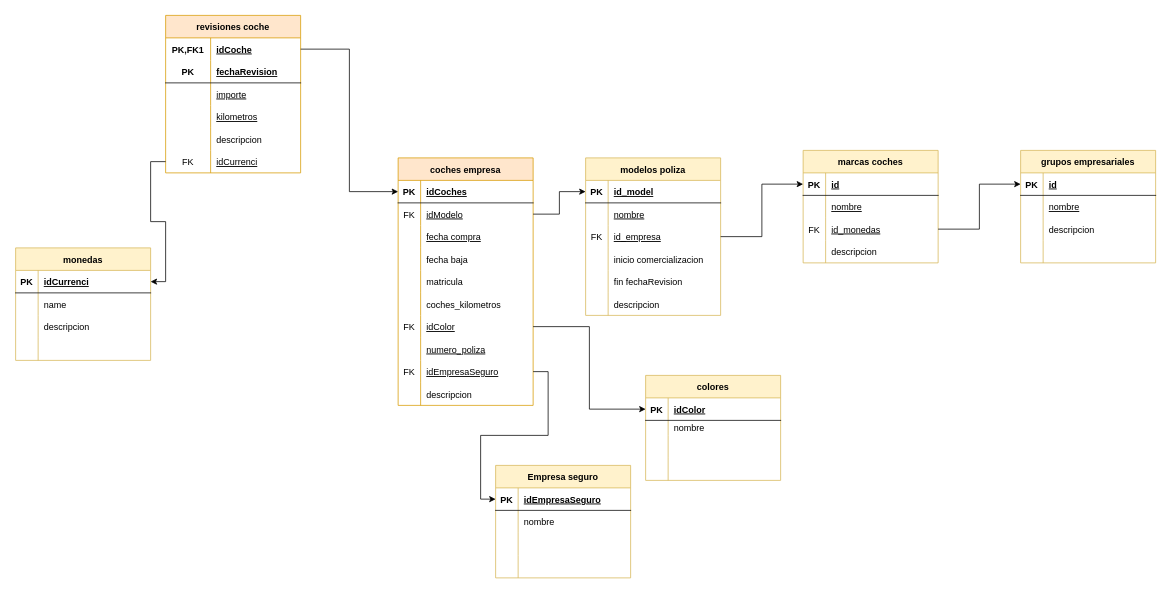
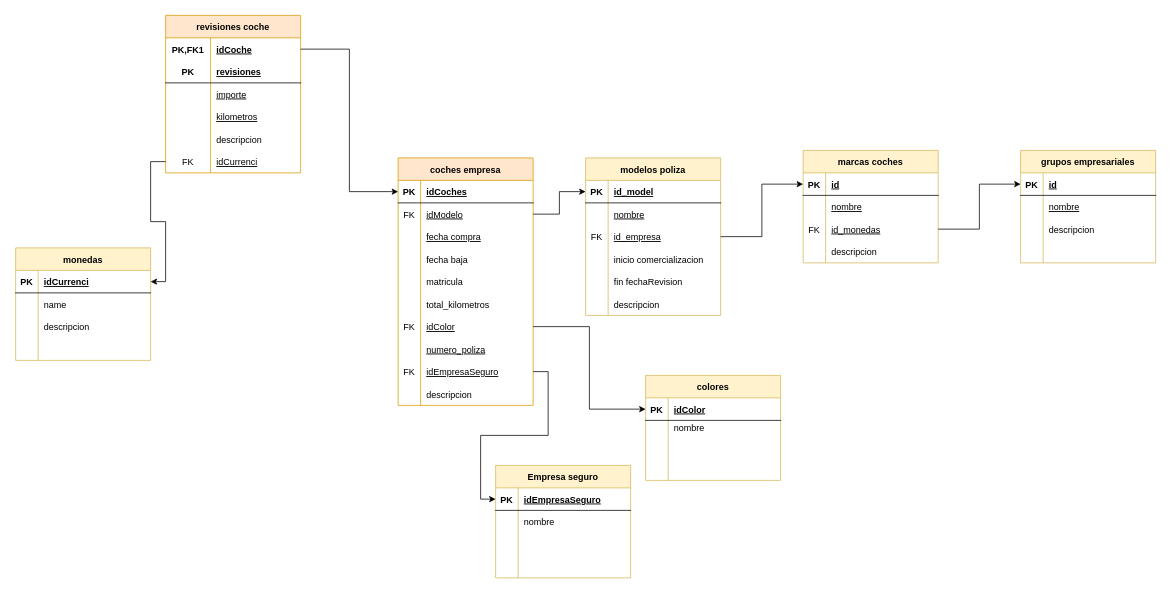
node "fechaRevision": label "fechaRevision" -> "revisiones"
node "coches_kilometros": label "coches_kilometros" -> "total_kilometros"
